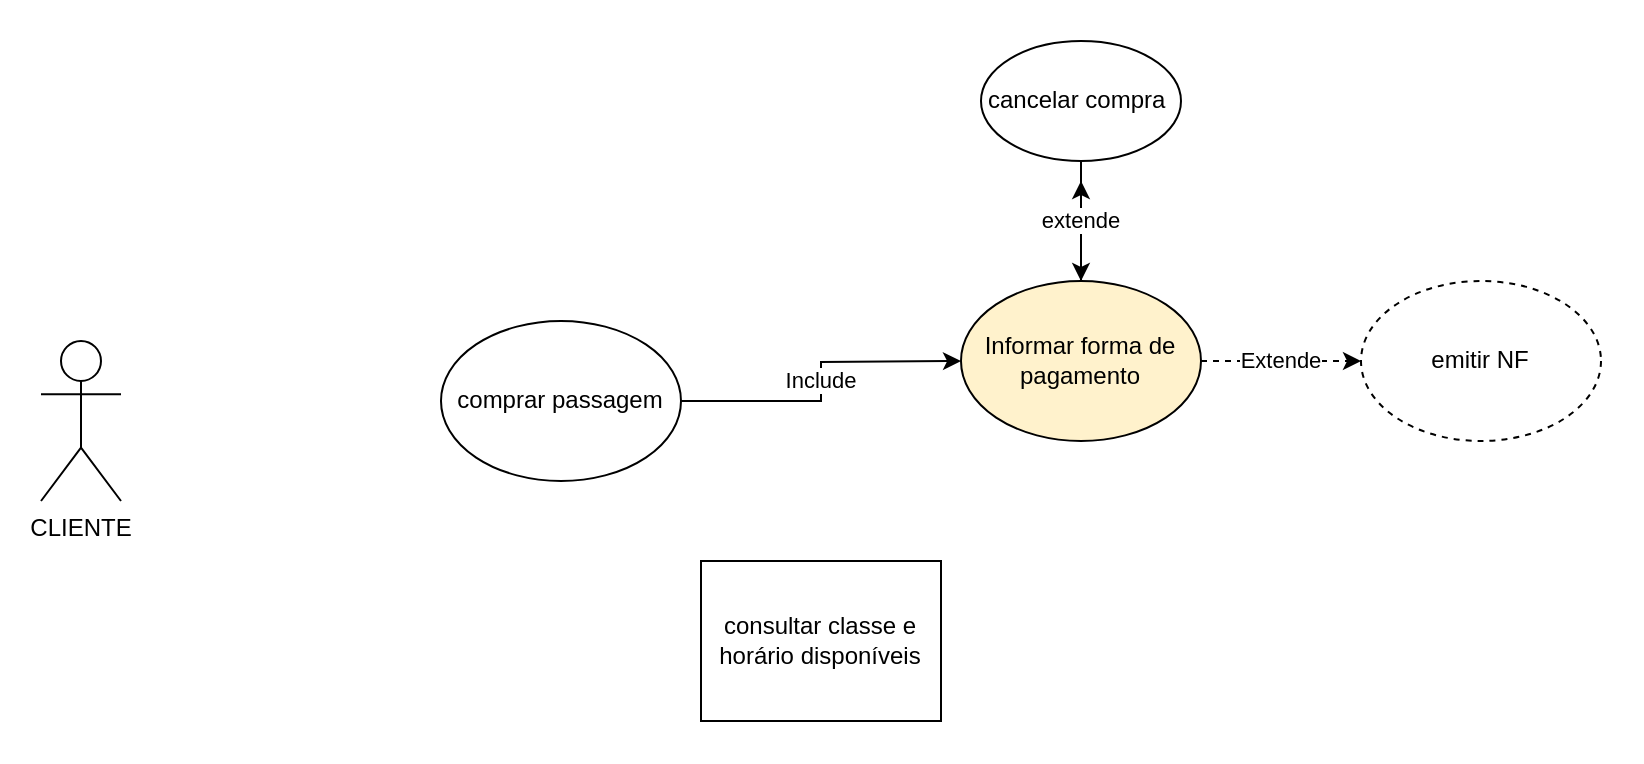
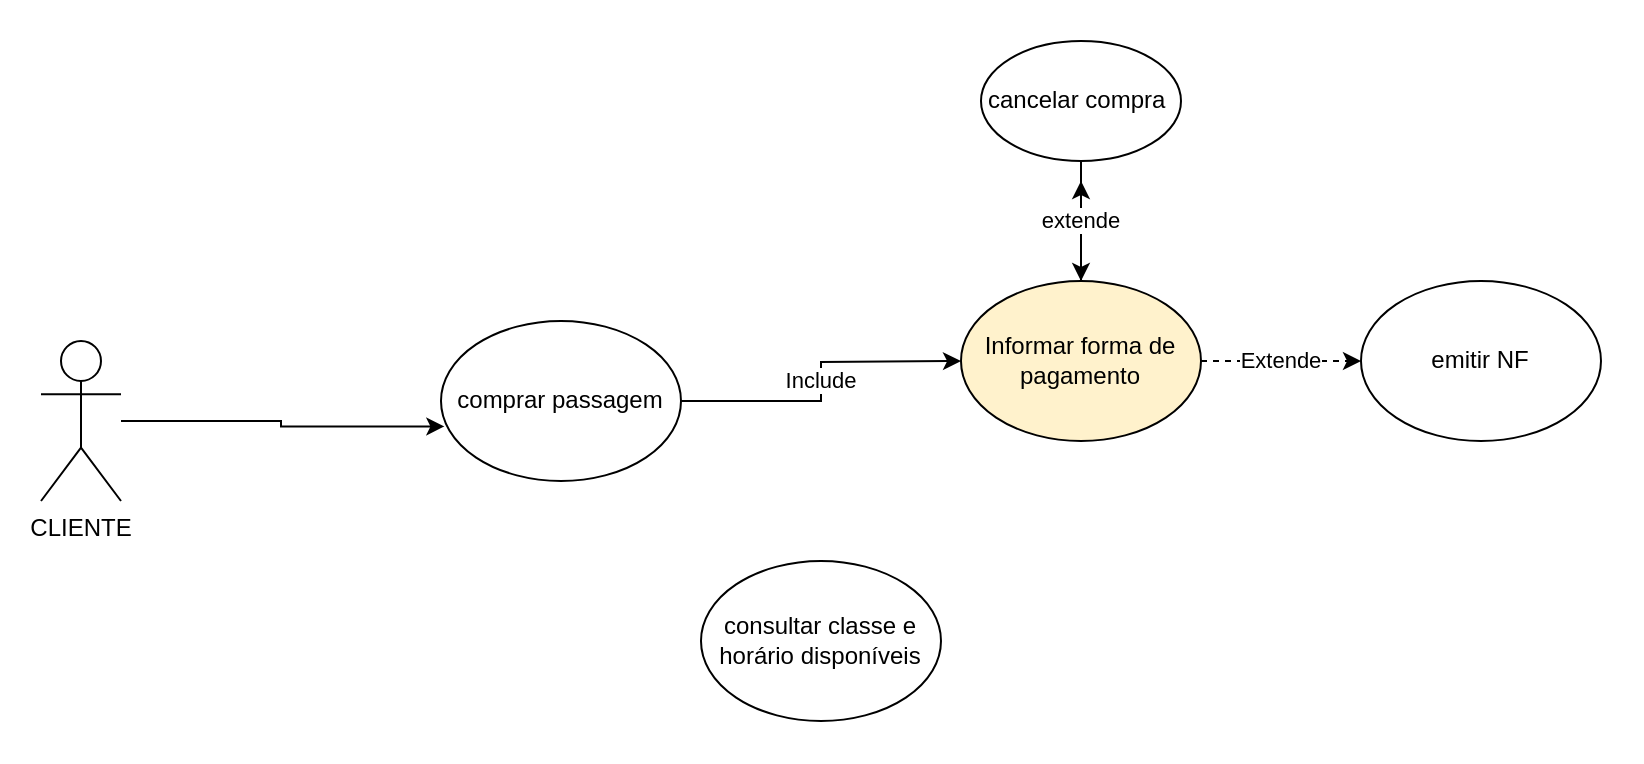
node "emitir NF": style dashed -> solid
edge "CLIENTE" -> "comprar passagem": added
node "consultar classe e horário disponíveis": shape rectangle -> ellipse
